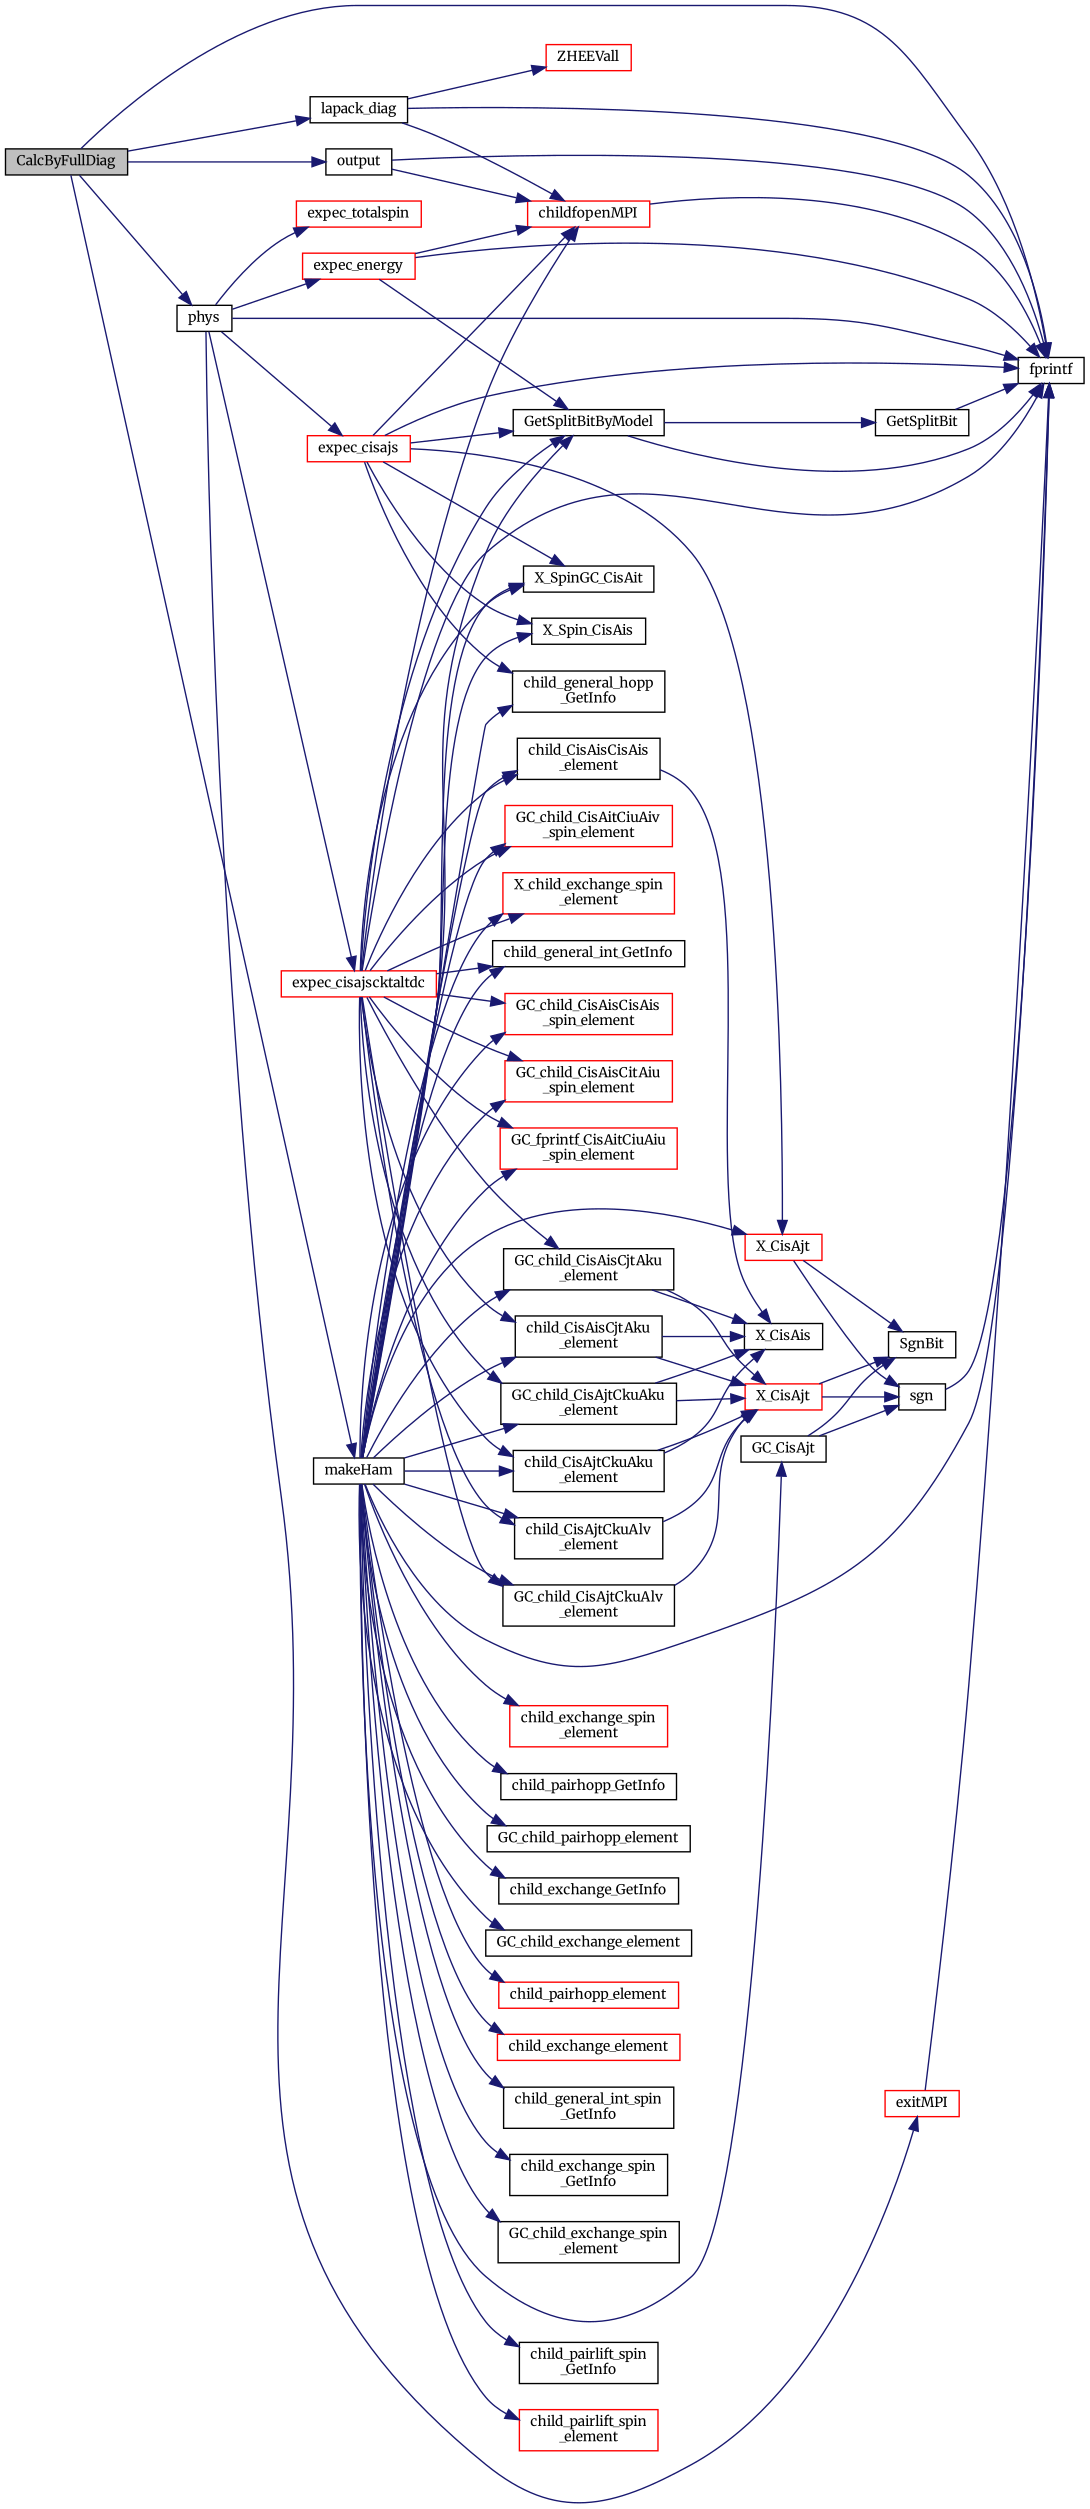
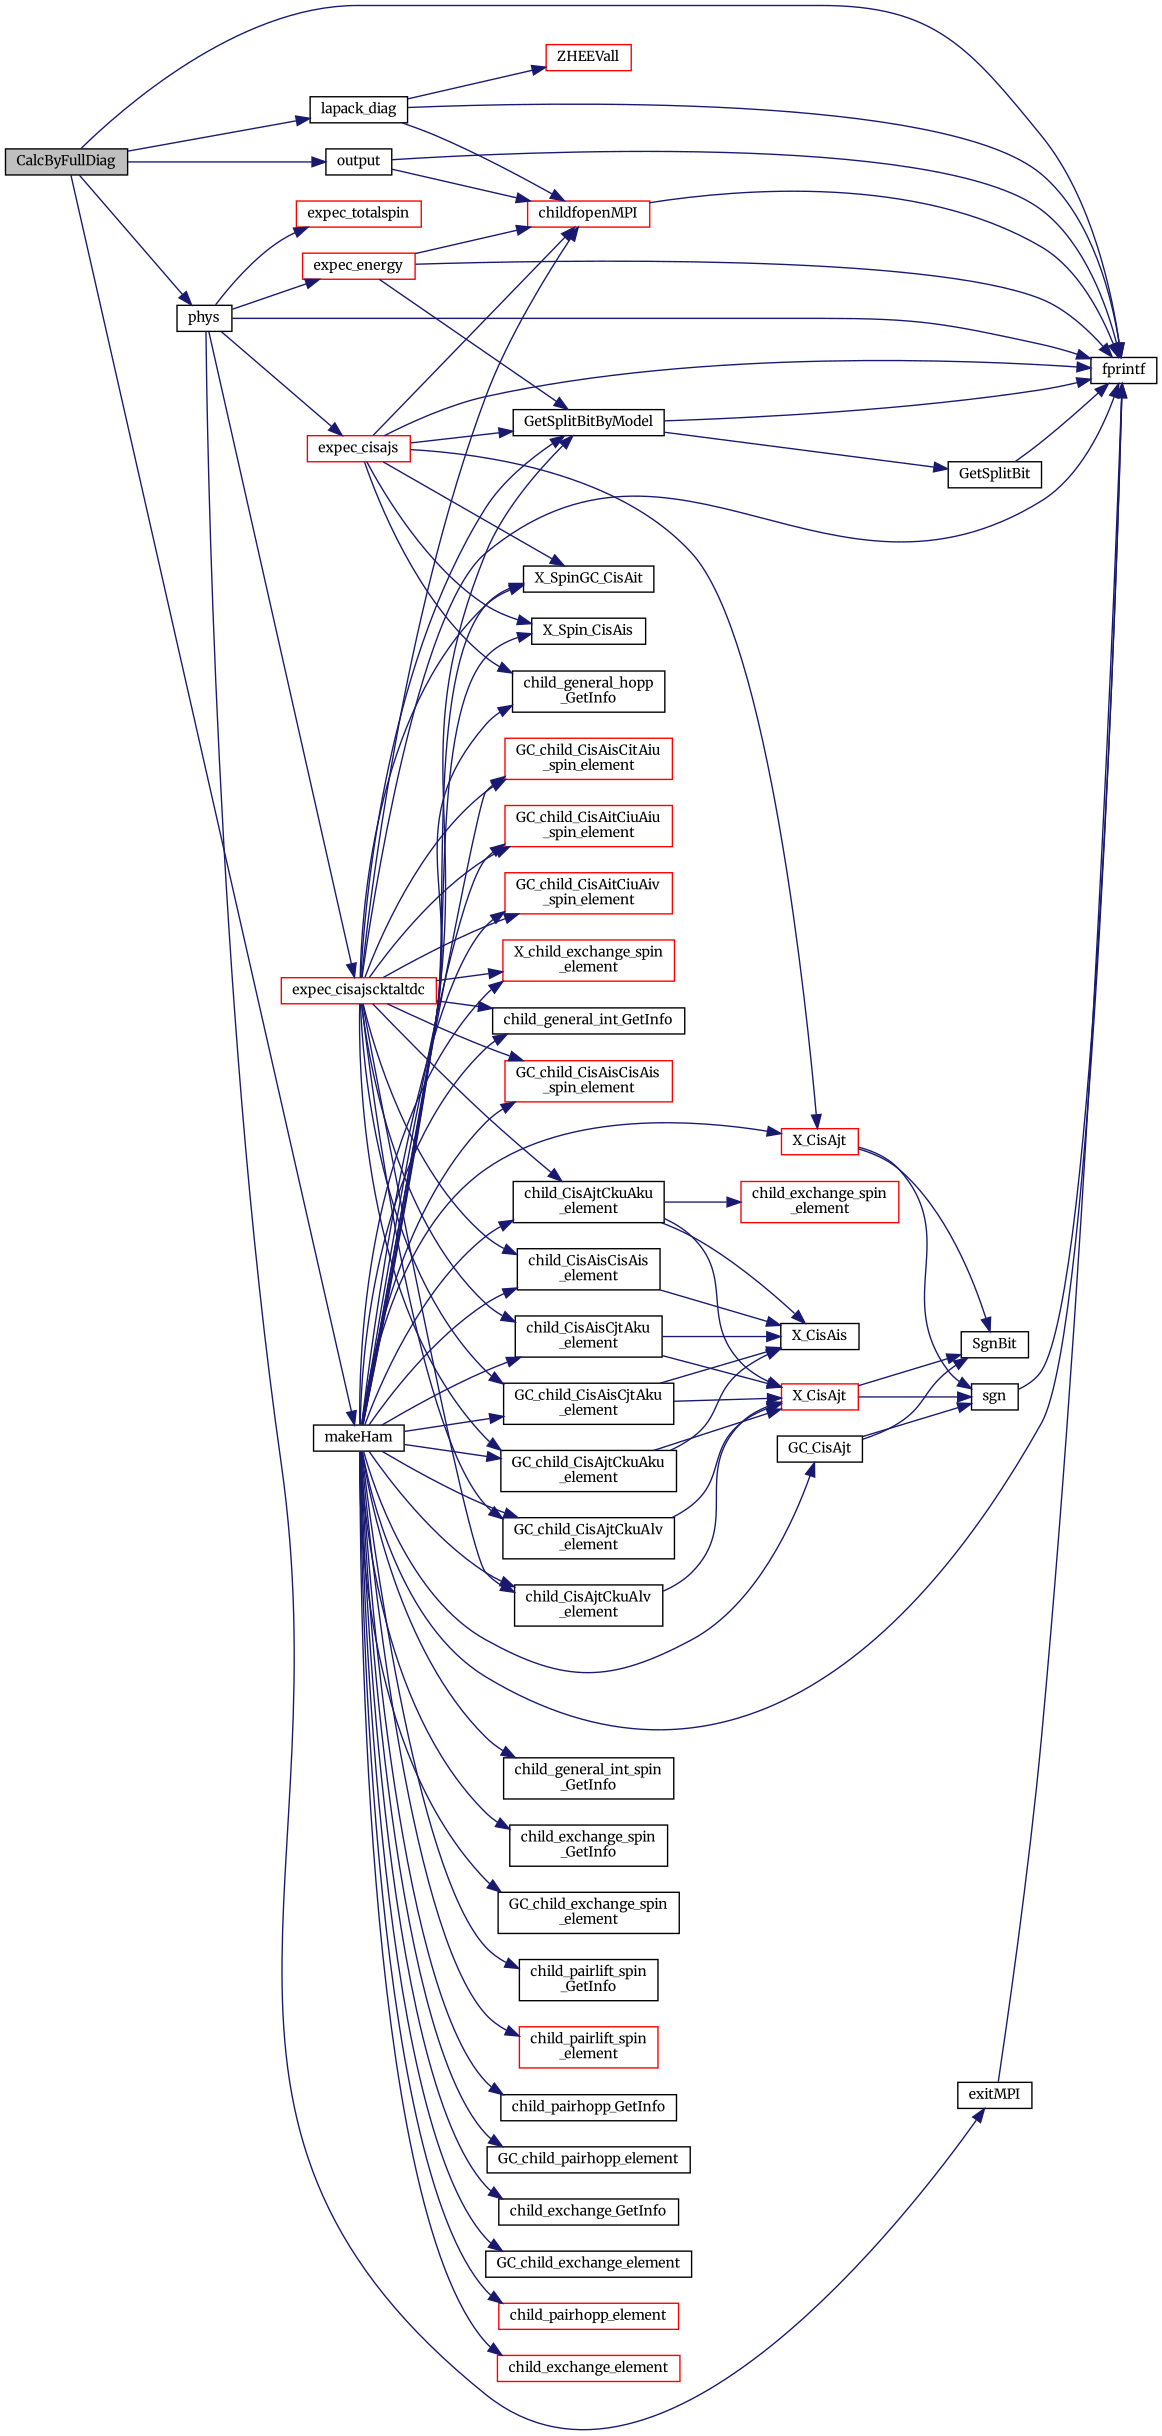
node "GC_fprintf_CisAitCiuAiu _spin_element": label "GC_fprintf_CisAitCiuAiu _spin_element" -> "GC_child_CisAitCiuAiu _spin_element"
edge "makeHam" -> "child_exchange_spin _element": now "child_CisAjtCkuAku _element" -> "child_exchange_spin _element"
node "exitMPI": color red -> black
